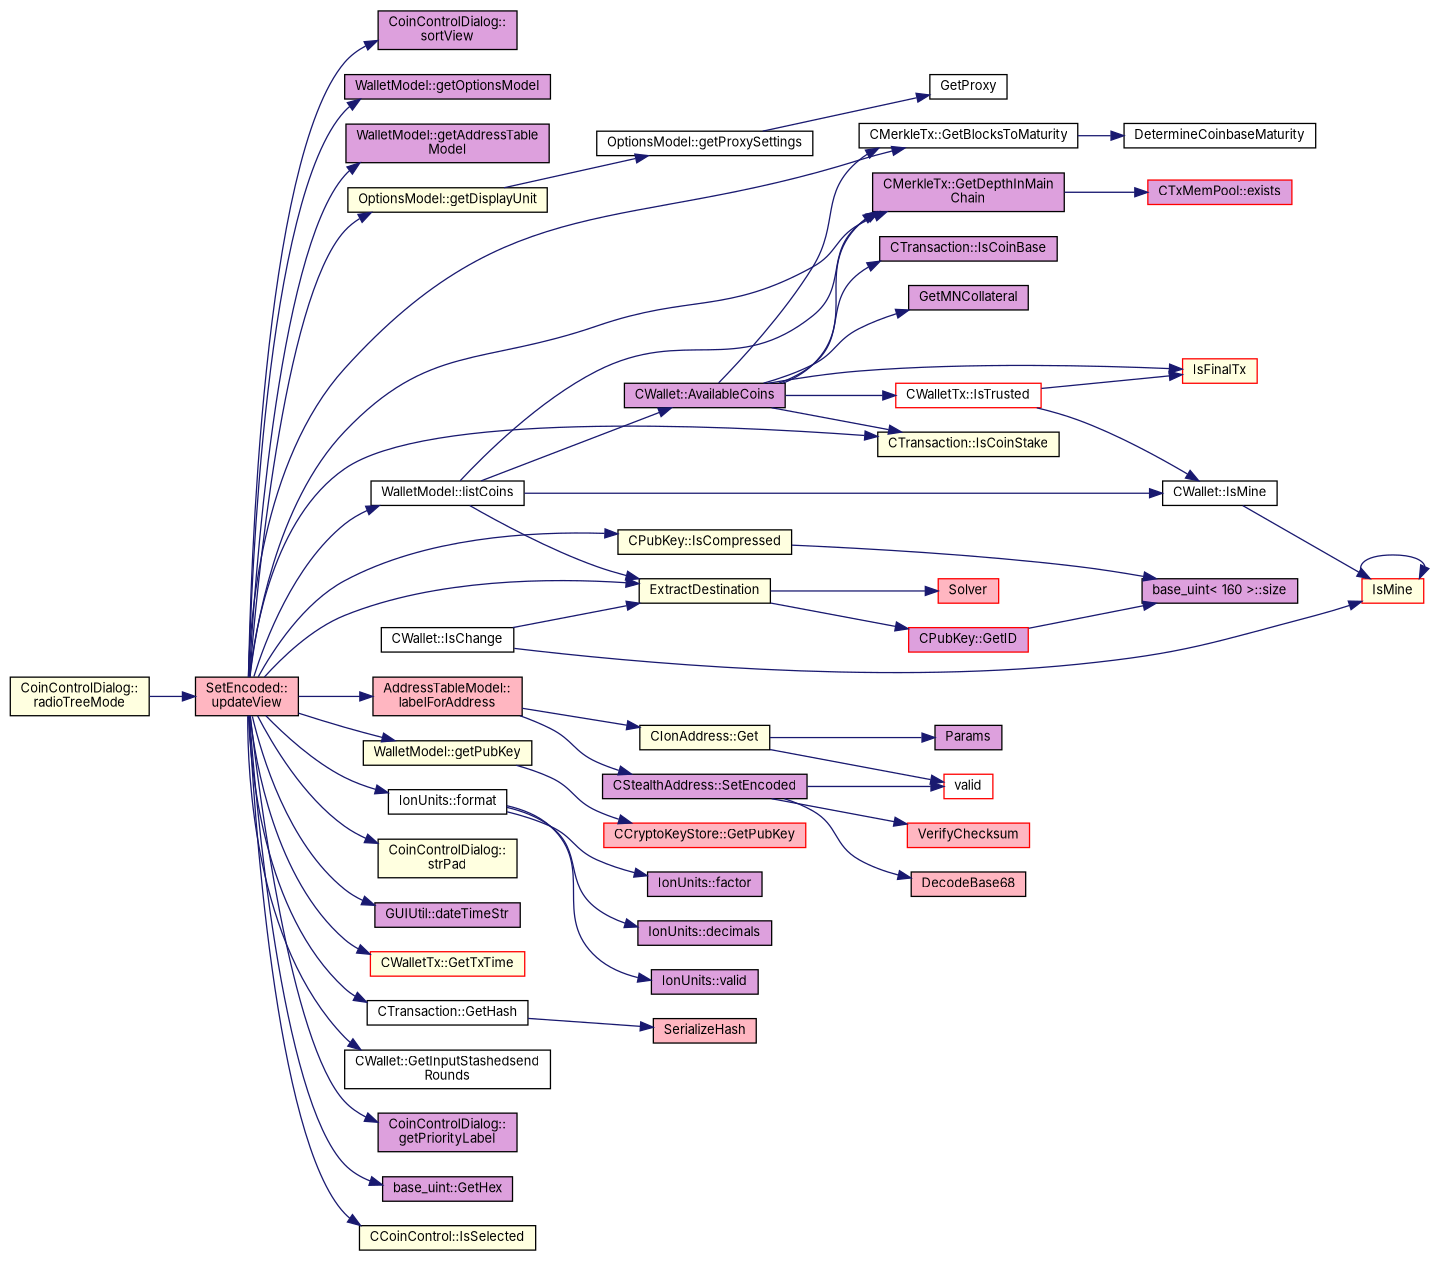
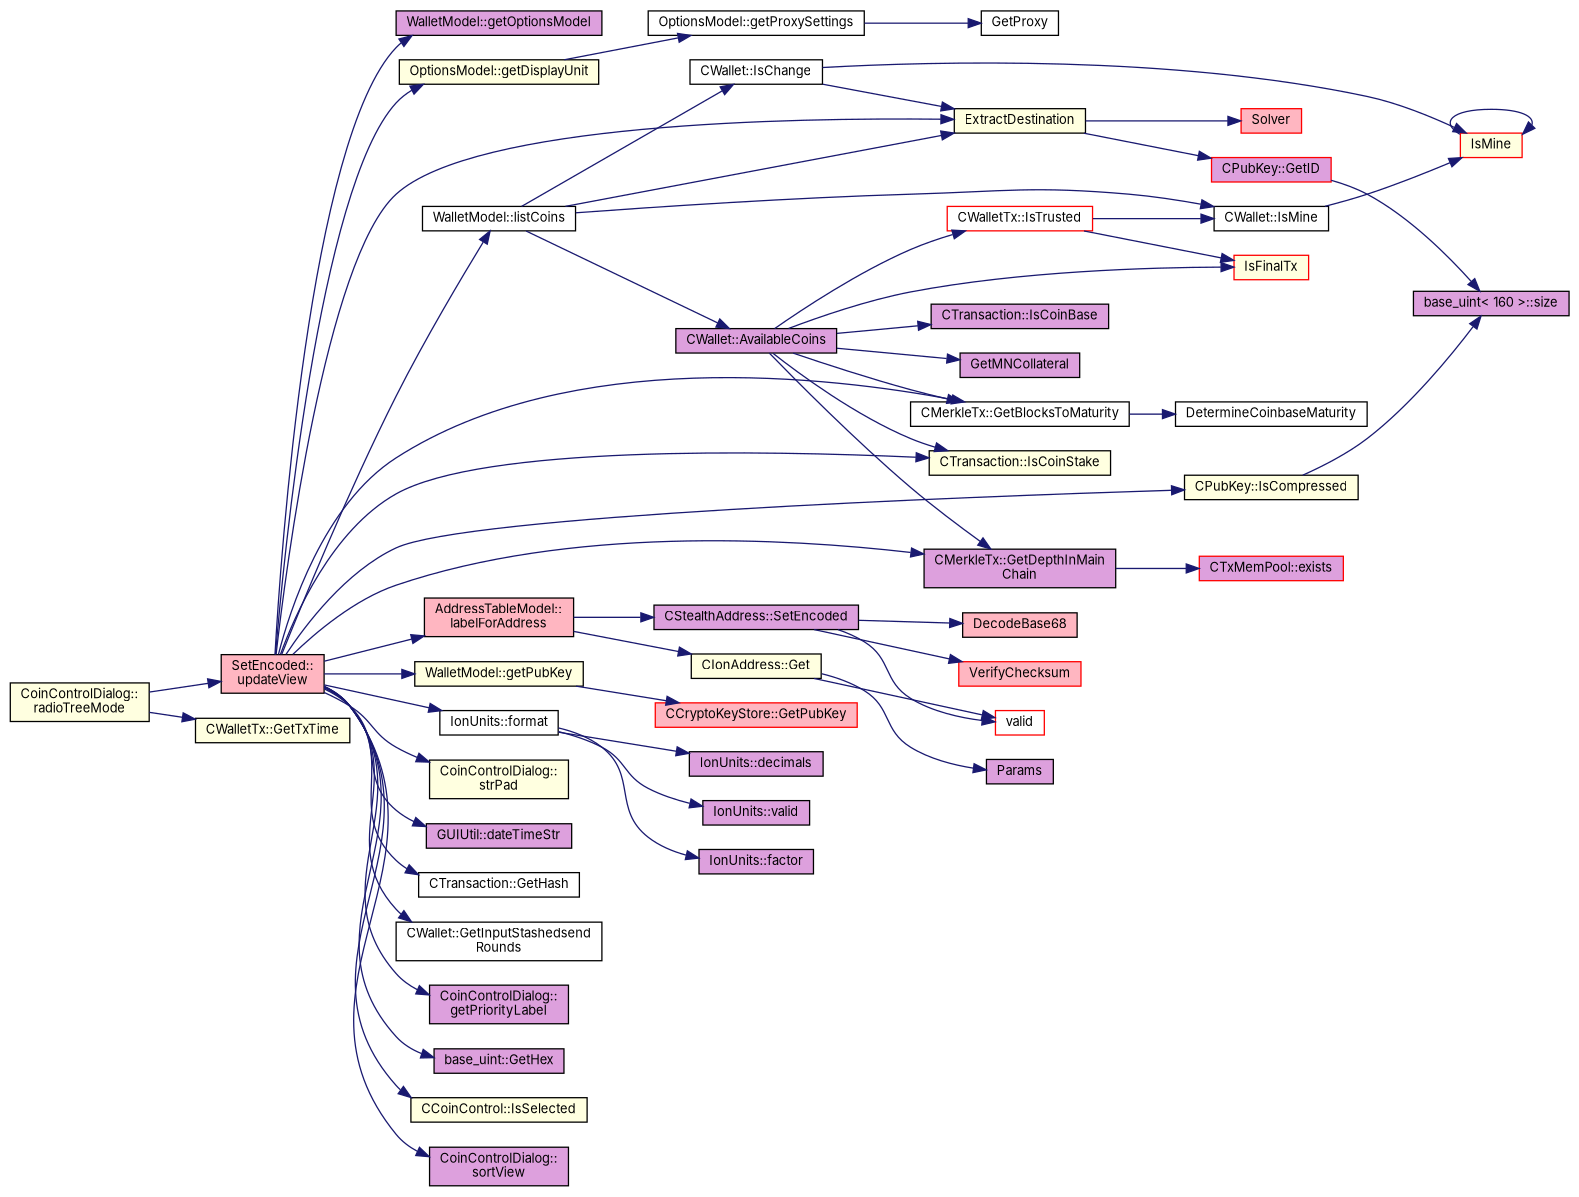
node "WalletModel::getAddressTable Model": removed
edge "WalletModel::listCoins" -> "CMerkleTx::GetDepthInMain Chain": now "WalletModel::listCoins" -> "CWallet::IsChange"
edge "SetEncoded:: updateView" -> "CWalletTx::GetTxTime": now "CoinControlDialog:: radioTreeMode" -> "CWalletTx::GetTxTime"
node "CWalletTx::GetTxTime": color red -> black
node "SerializeHash": removed
